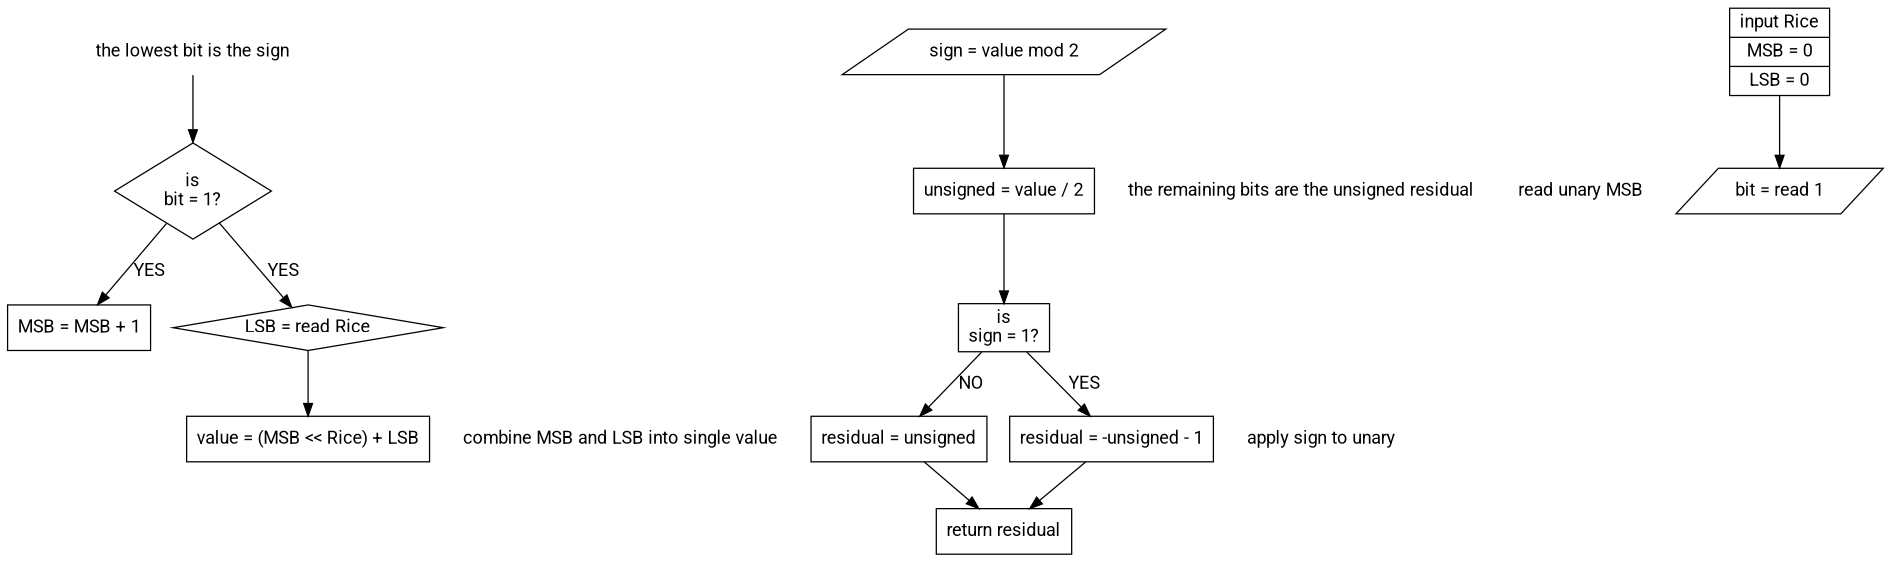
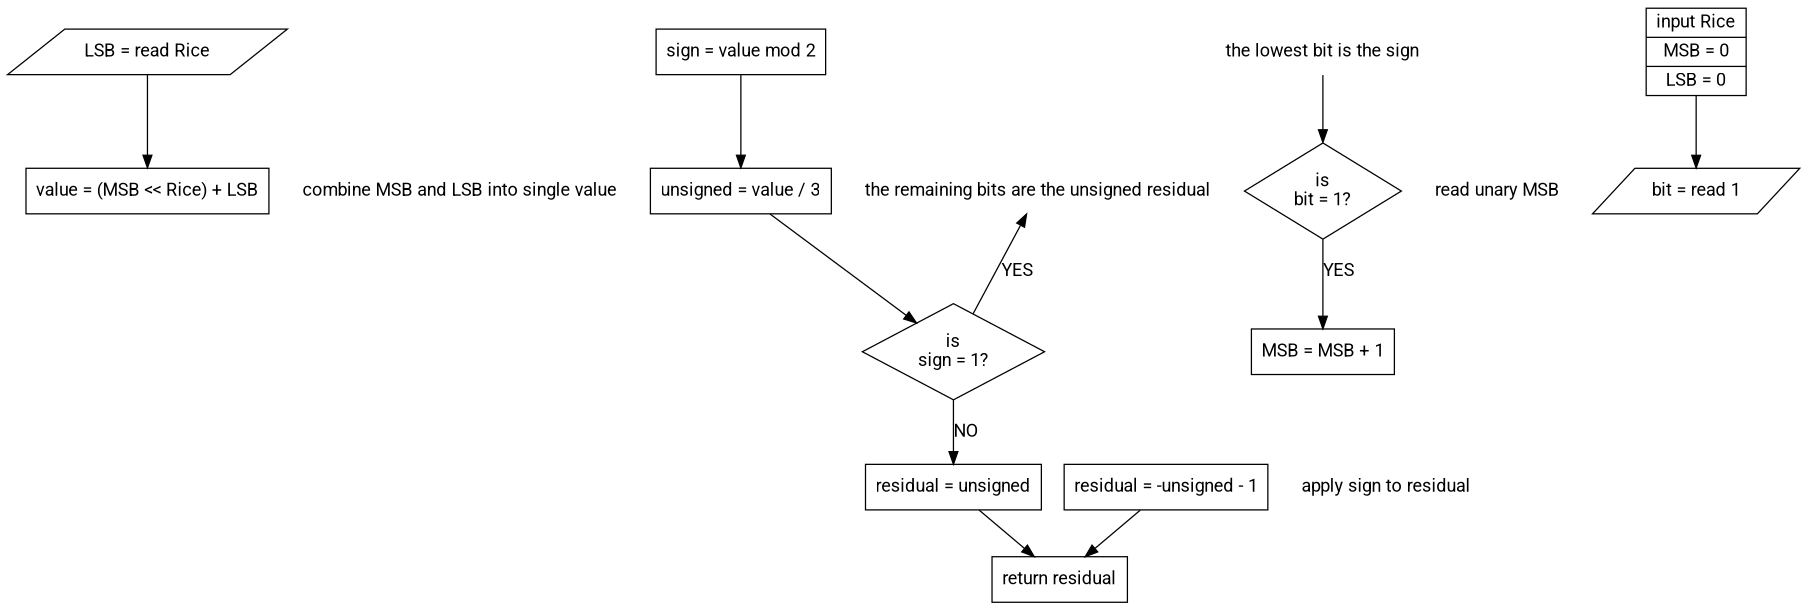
node "sign = value mod 2": shape parallelogram -> box
node "unsigned = value / 2": label "unsigned = value / 2" -> "unsigned = value / 3"
edge "is bit = 1?" -> "LSB = read Rice": removed, label "YES"
node "LSB = read Rice": shape diamond -> parallelogram
node "is sign = 1?": shape box -> diamond
edge "is sign = 1?" -> "residual = -unsigned - 1": now "is sign = 1?" -> "the remaining bits are the unsigned residual"
node "apply sign to unary": label "apply sign to unary" -> "apply sign to residual"
